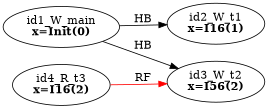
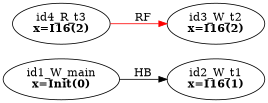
edge "id1_W_main" -> "id3_W_t2": removed, label "HB"
node "id3_W_t2": text "x=I56(2)" -> "x=I16(2)"
